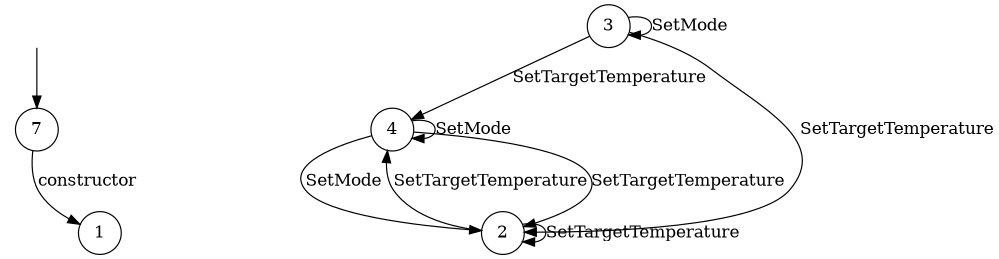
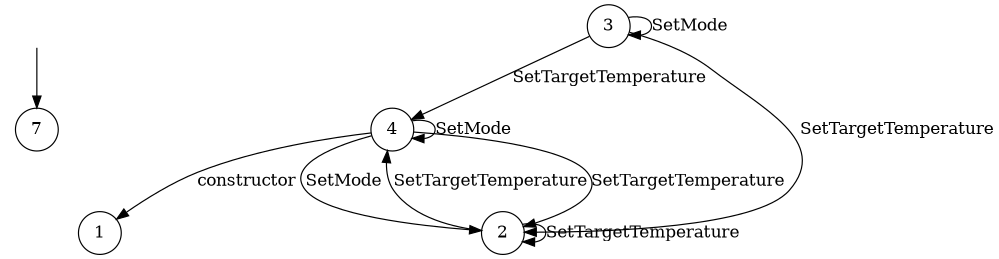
edge "7" -> "1": now "4" -> "1"
